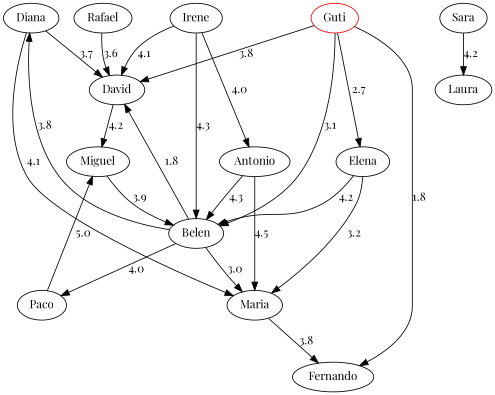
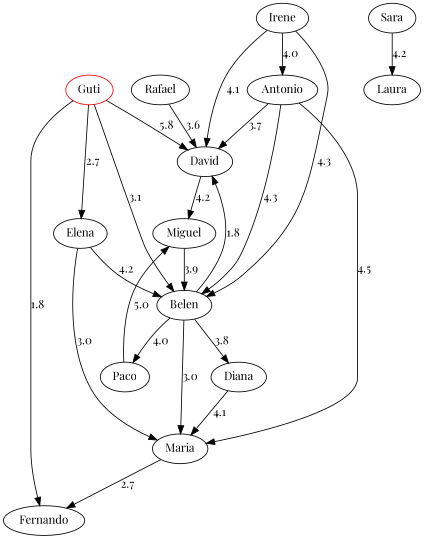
edge "Diana" -> "David": now "Antonio" -> "David"
edge "Guti" -> "David": label "3.8" -> "5.8"
edge "Elena" -> "Maria": label "3.2" -> "3.0"
edge "Maria" -> "Fernando": label "3.8" -> "2.7"
